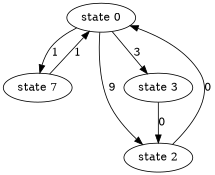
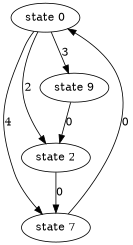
edge "state 0" -> "state 7": label "1" -> "4"
edge "state 7" -> "state 0": label "1" -> "0"
edge "state 2" -> "state 0": now "state 2" -> "state 7"
edge "state 0" -> "state 2": label "9" -> "2"
node "state 3": label "state 3" -> "state 9"
